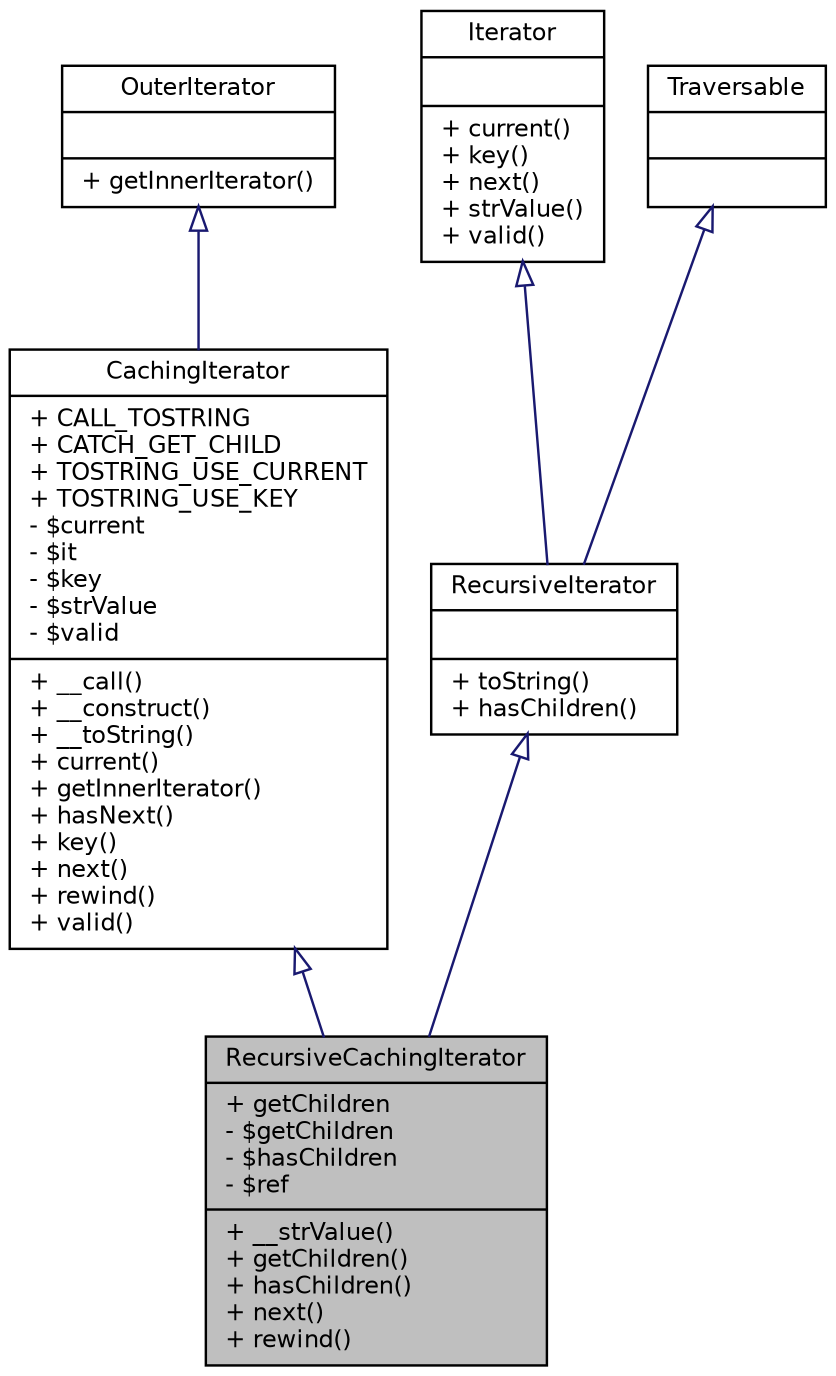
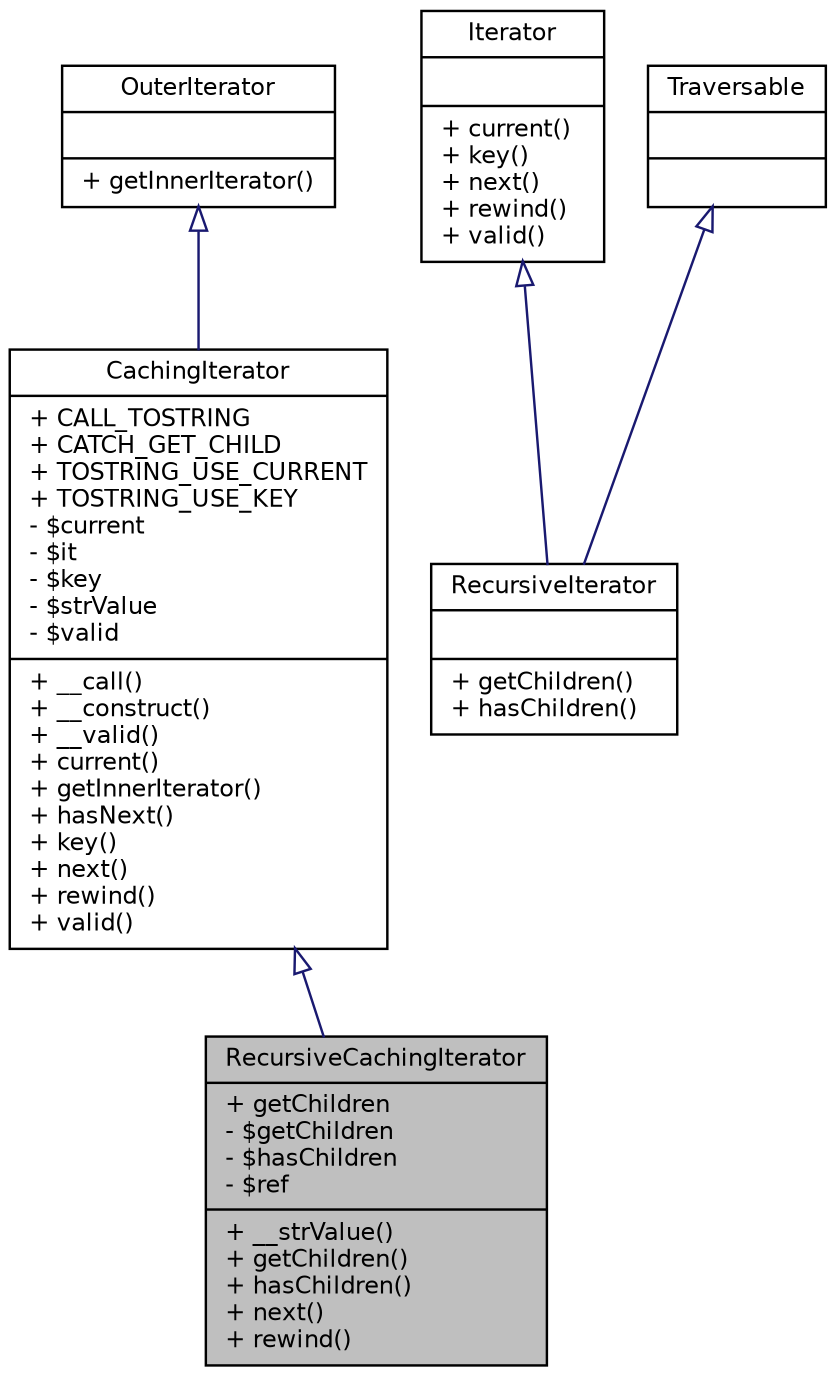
node "Iterator": text "+ strValue()" -> "+ rewind()"
node "RecursiveIterator": text "+ toString()" -> "+ getChildren()"
node "CachingIterator": text "+ __toString()" -> "+ __valid()"
edge "RecursiveCachingIterator" -> "RecursiveIterator": removed
